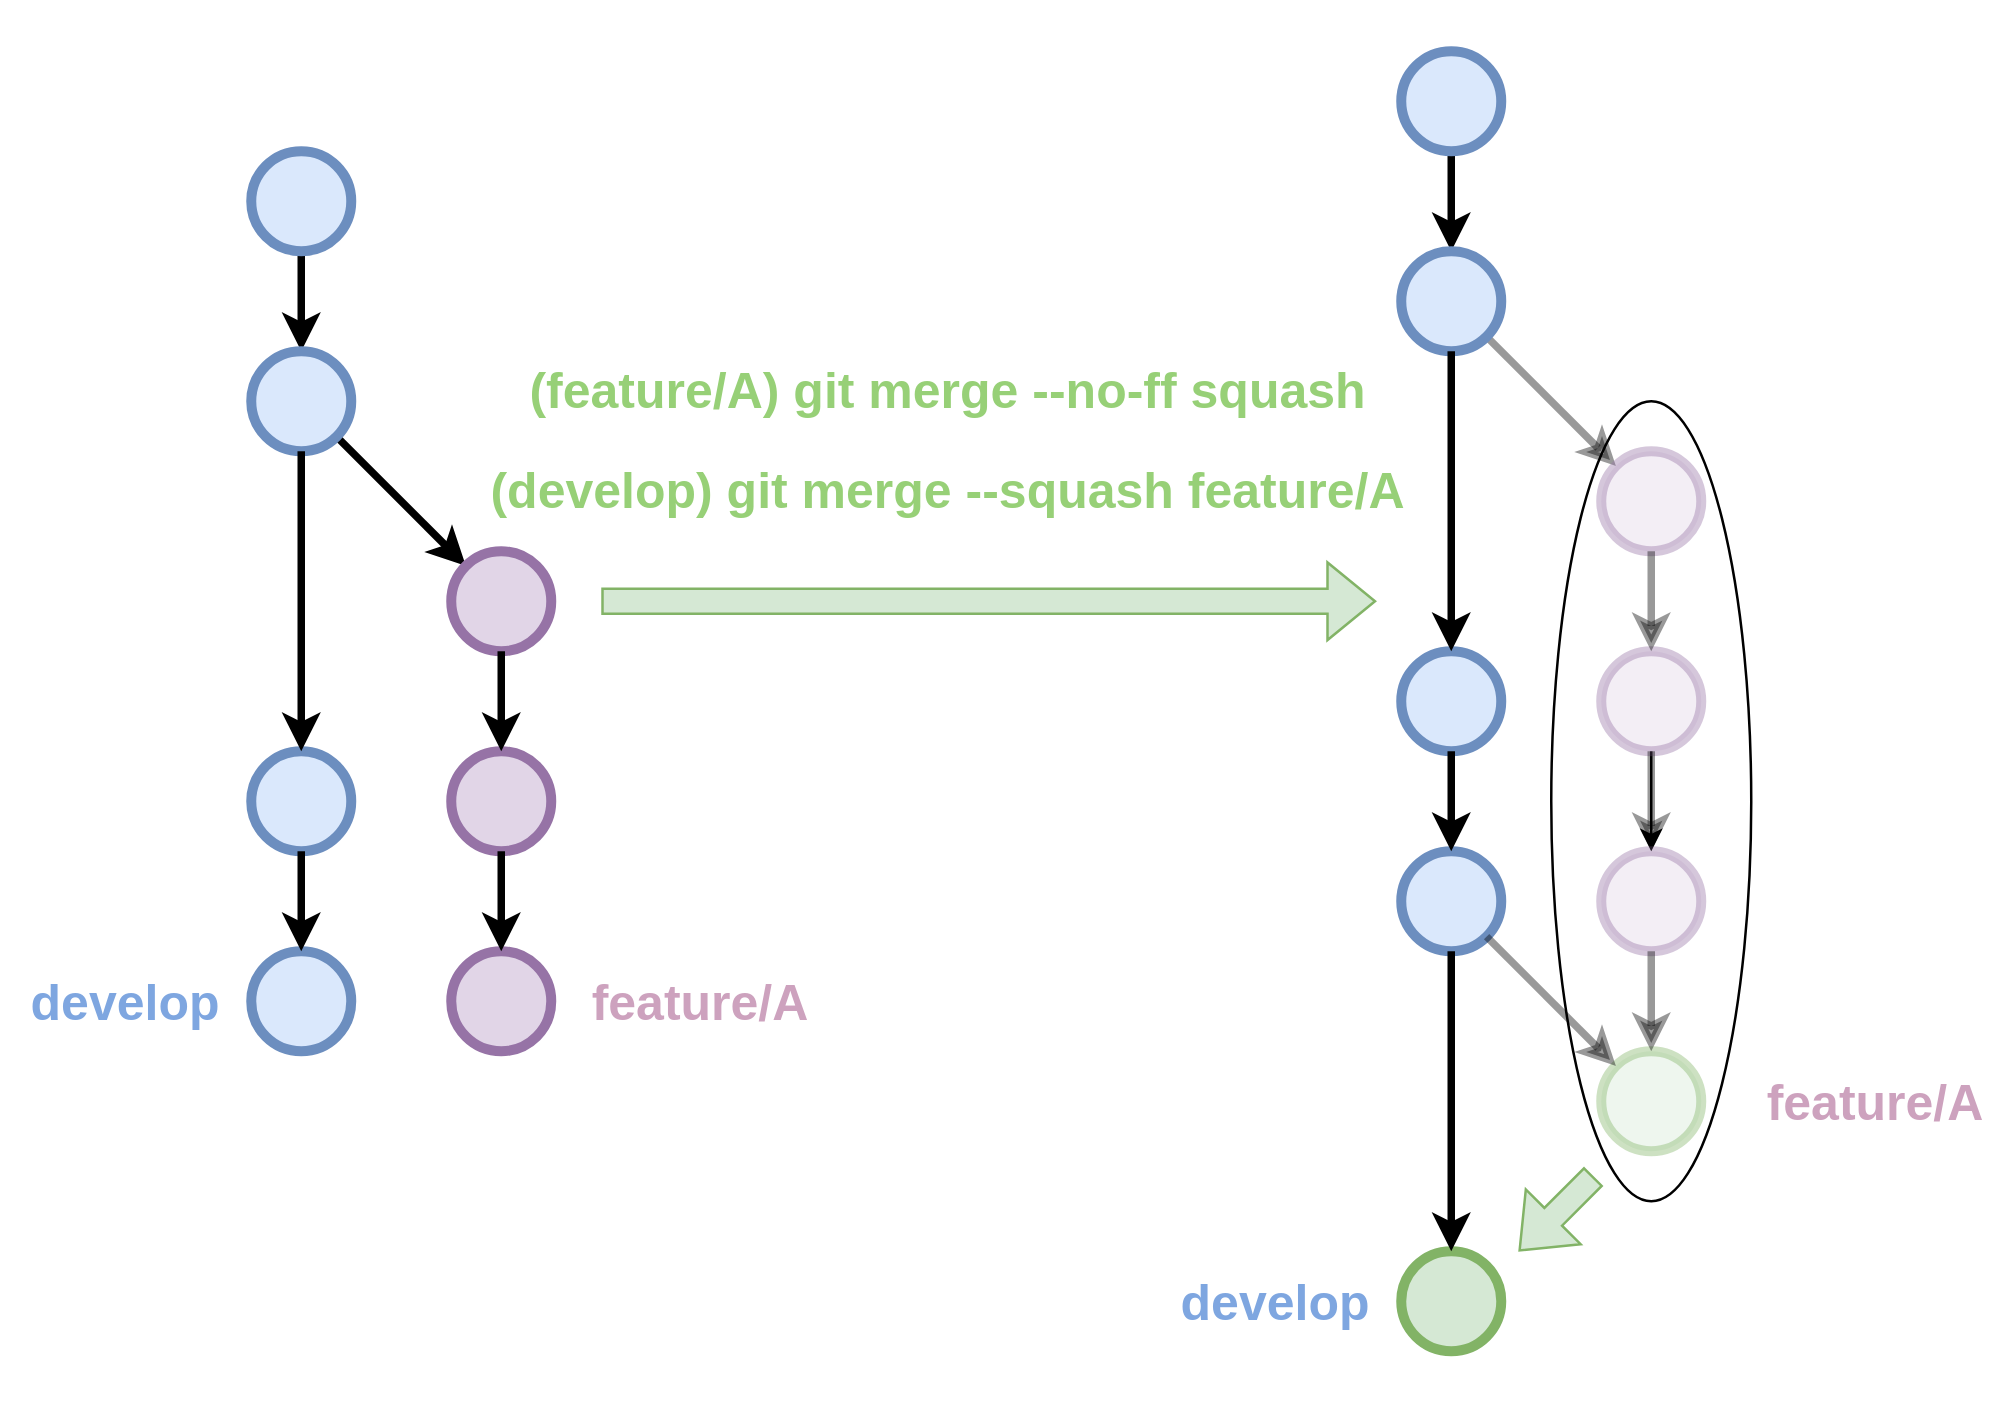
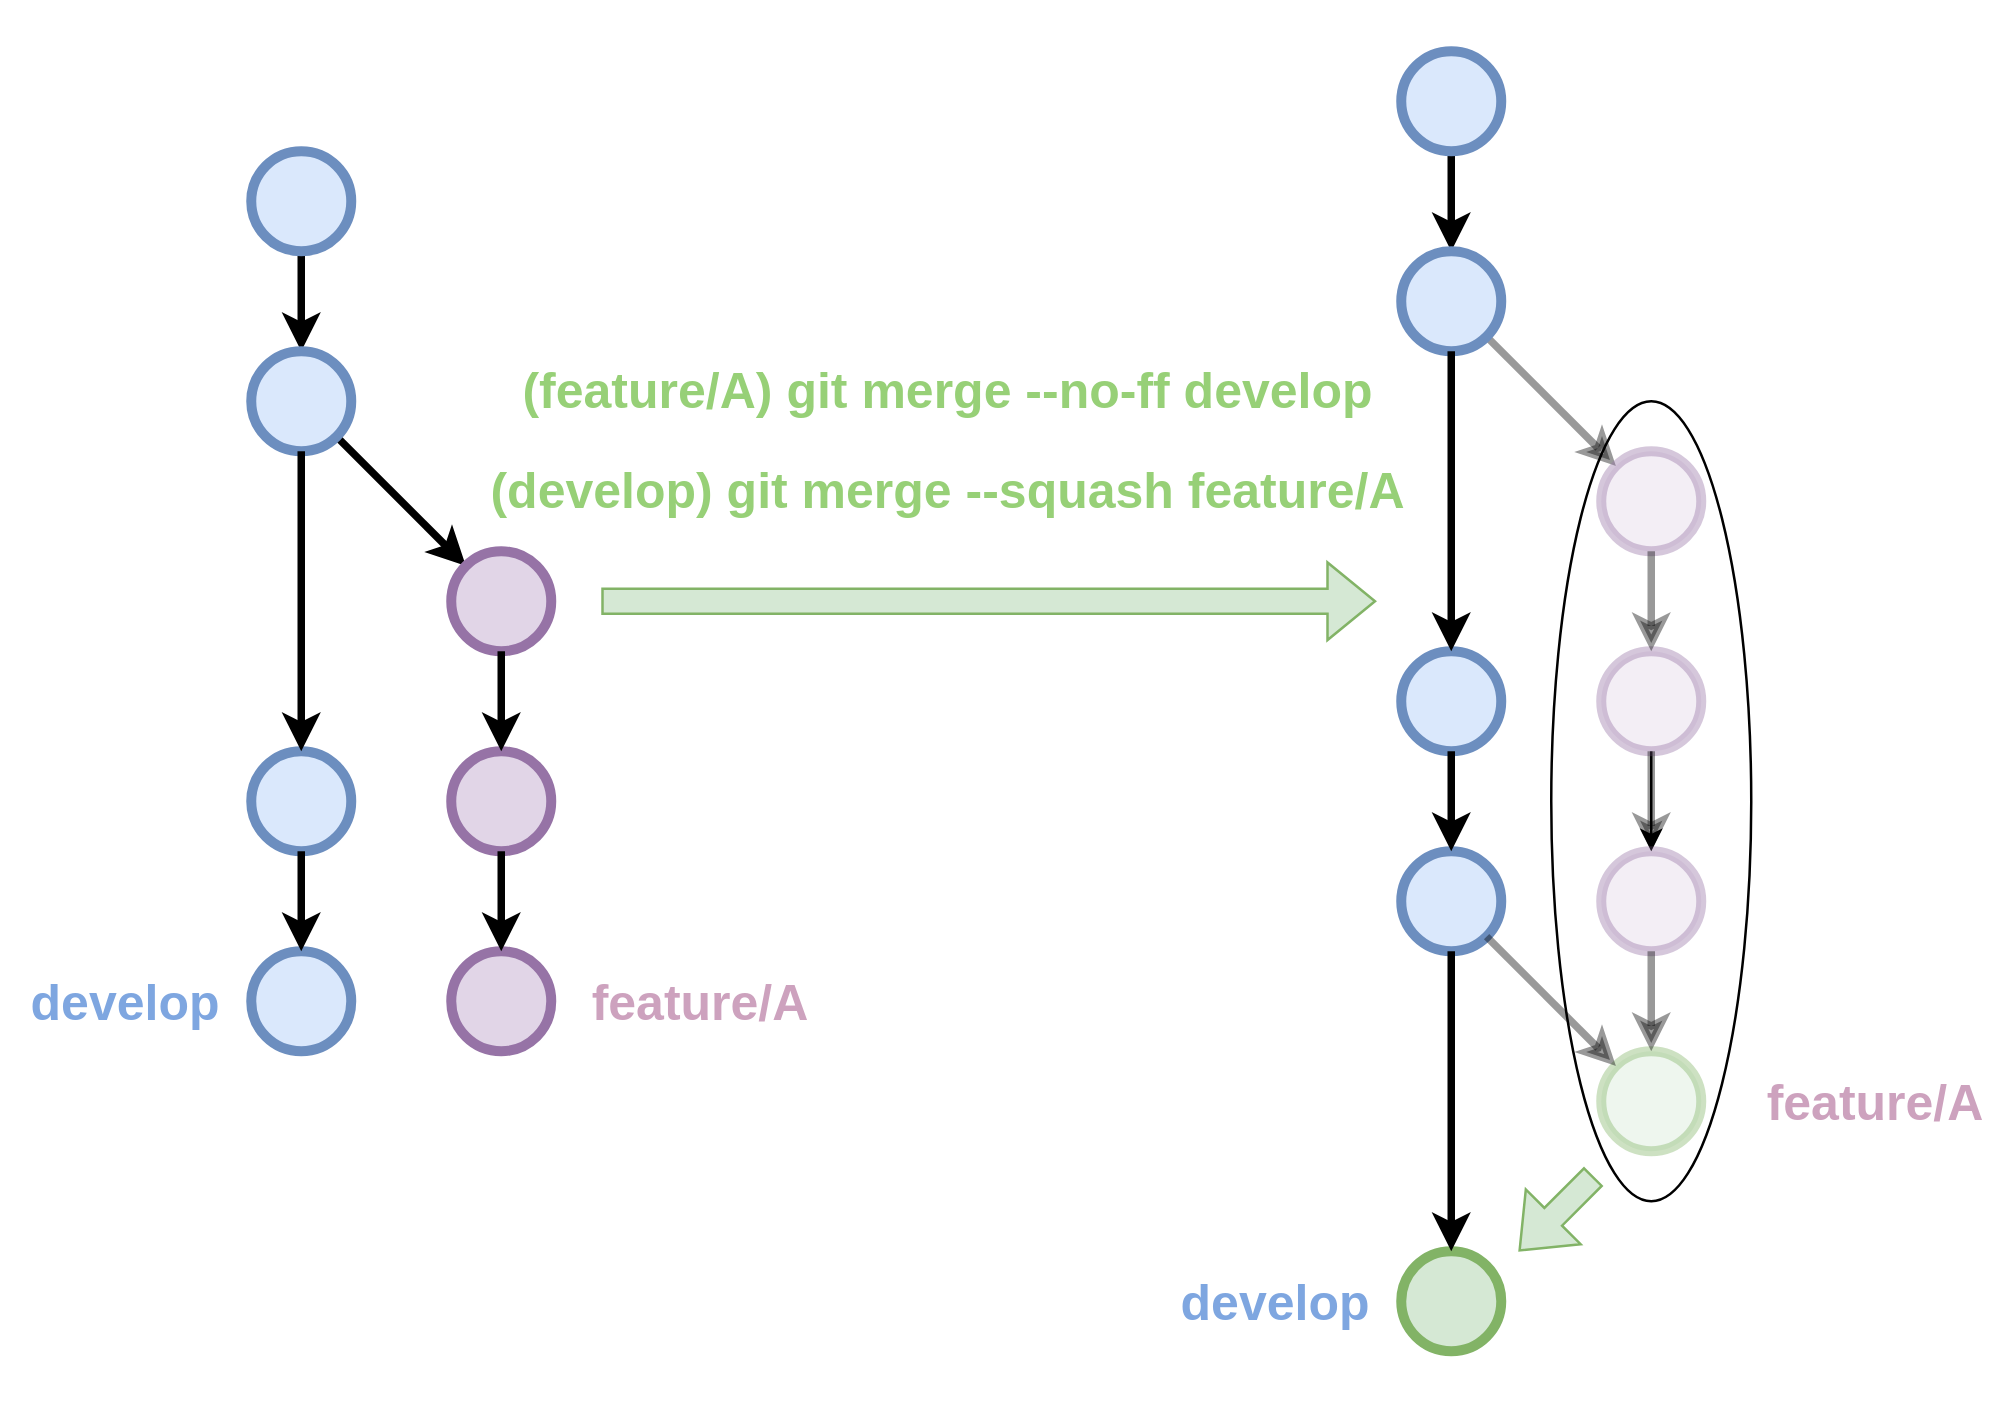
node "(feature/A) git merge --no-ff squash": label "(feature/A) git merge --no-ff squash" -> "(feature/A) git merge --no-ff develop"
